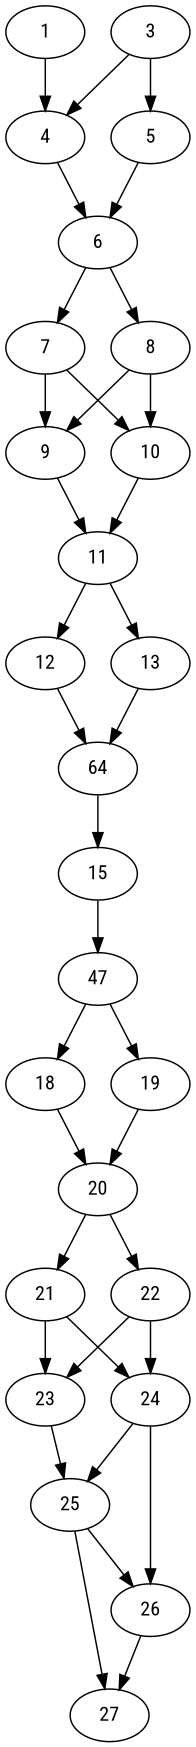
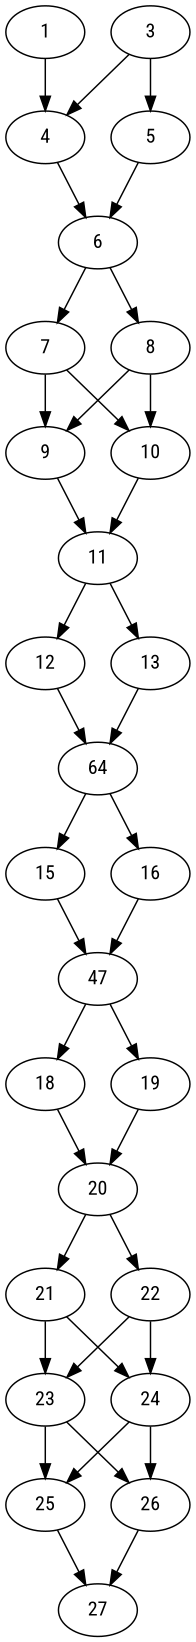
node "16": added
edge "25" -> "26": now "23" -> "26"
